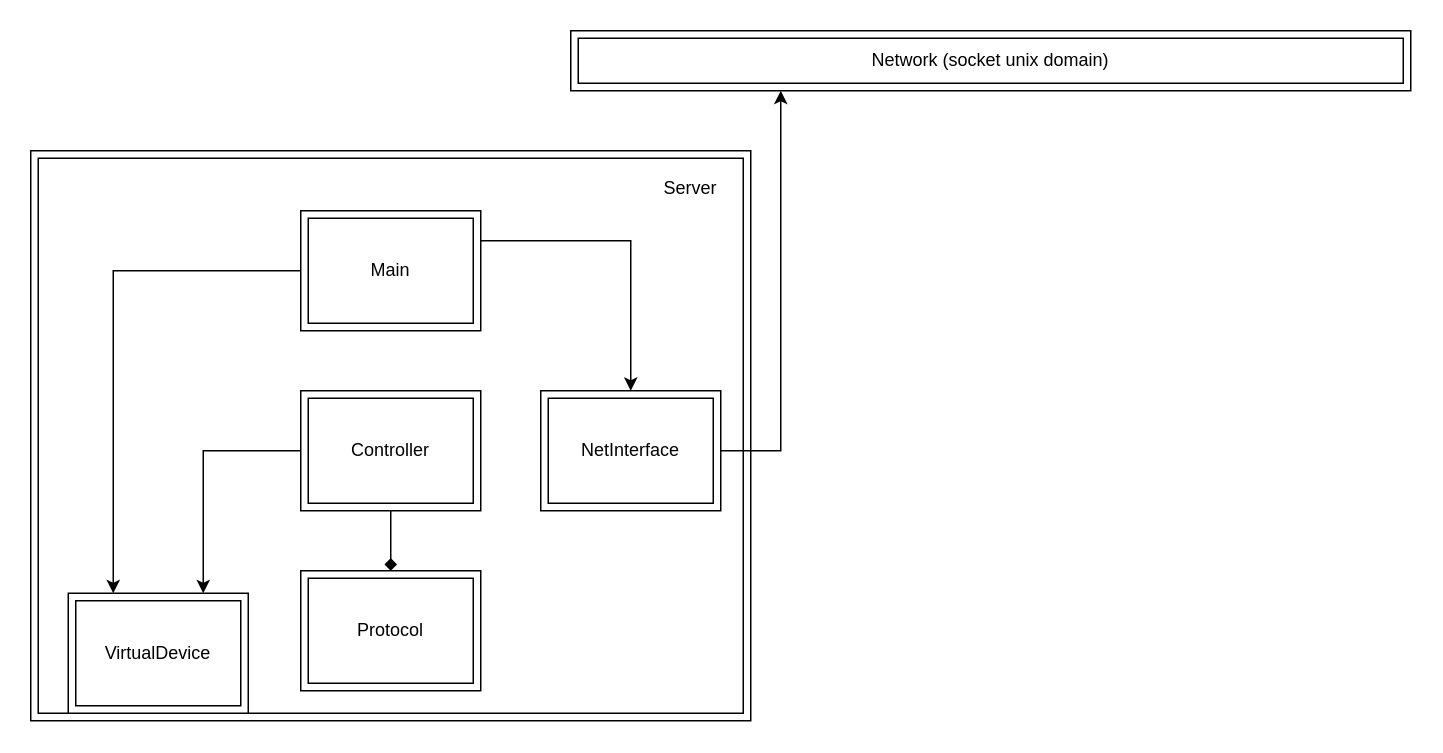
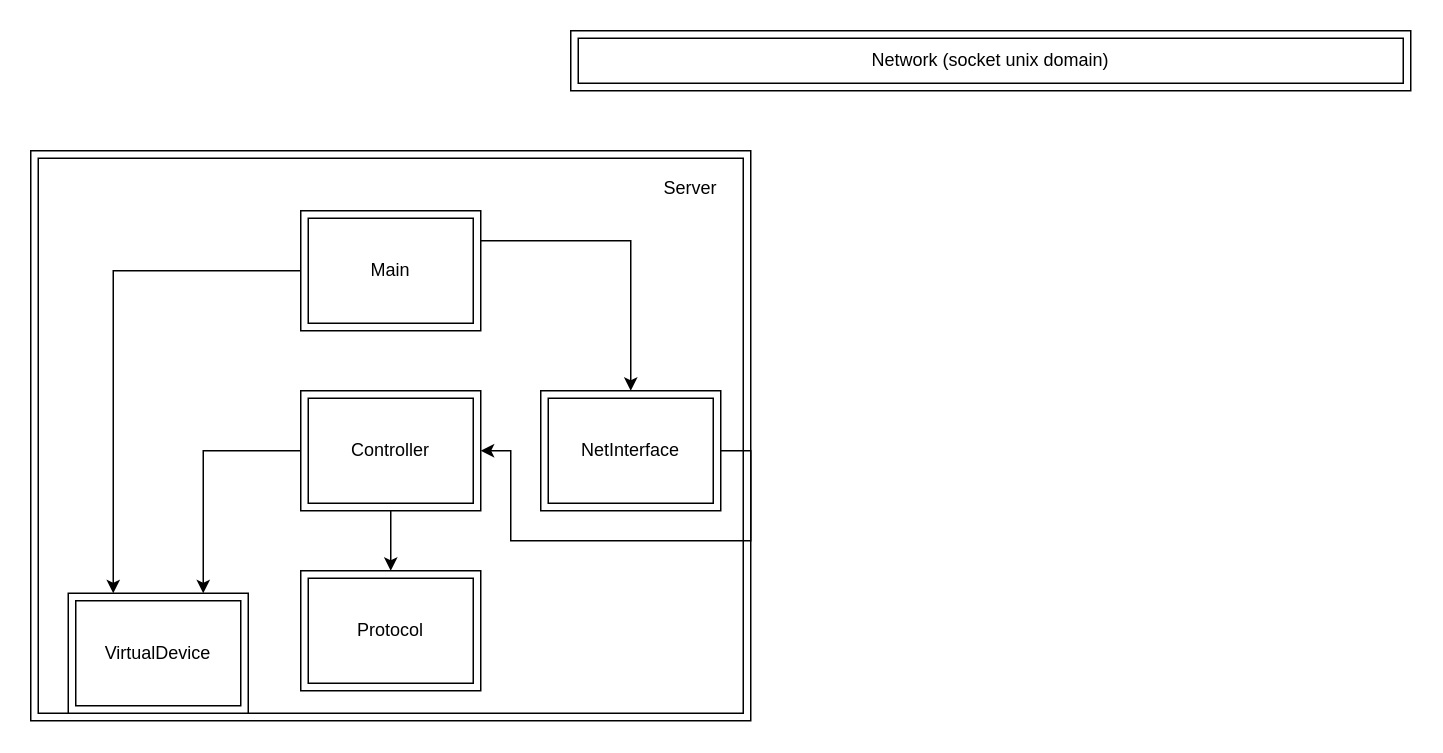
edge "NetInterface" -> "Network (socket unix domain)": now "NetInterface" -> "Controller"
edge "Controller" -> "Protocol": arrowhead diamond -> classic
